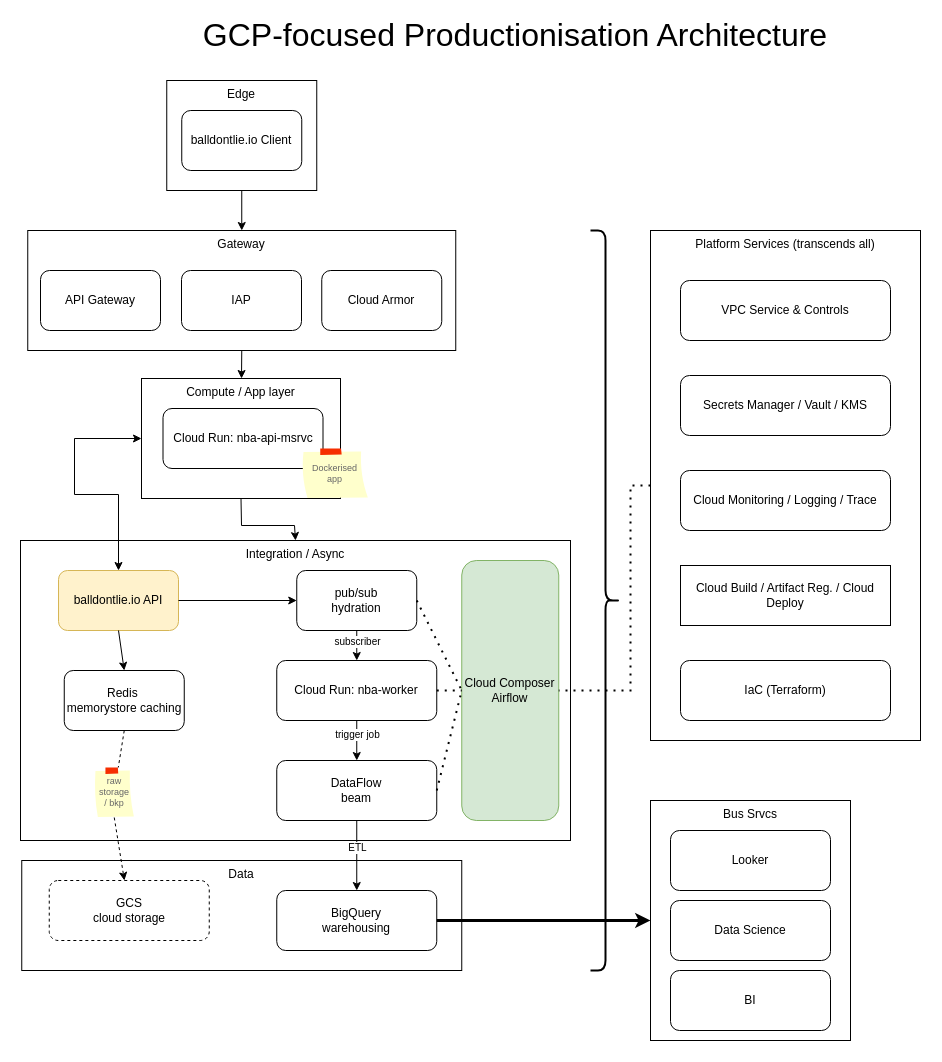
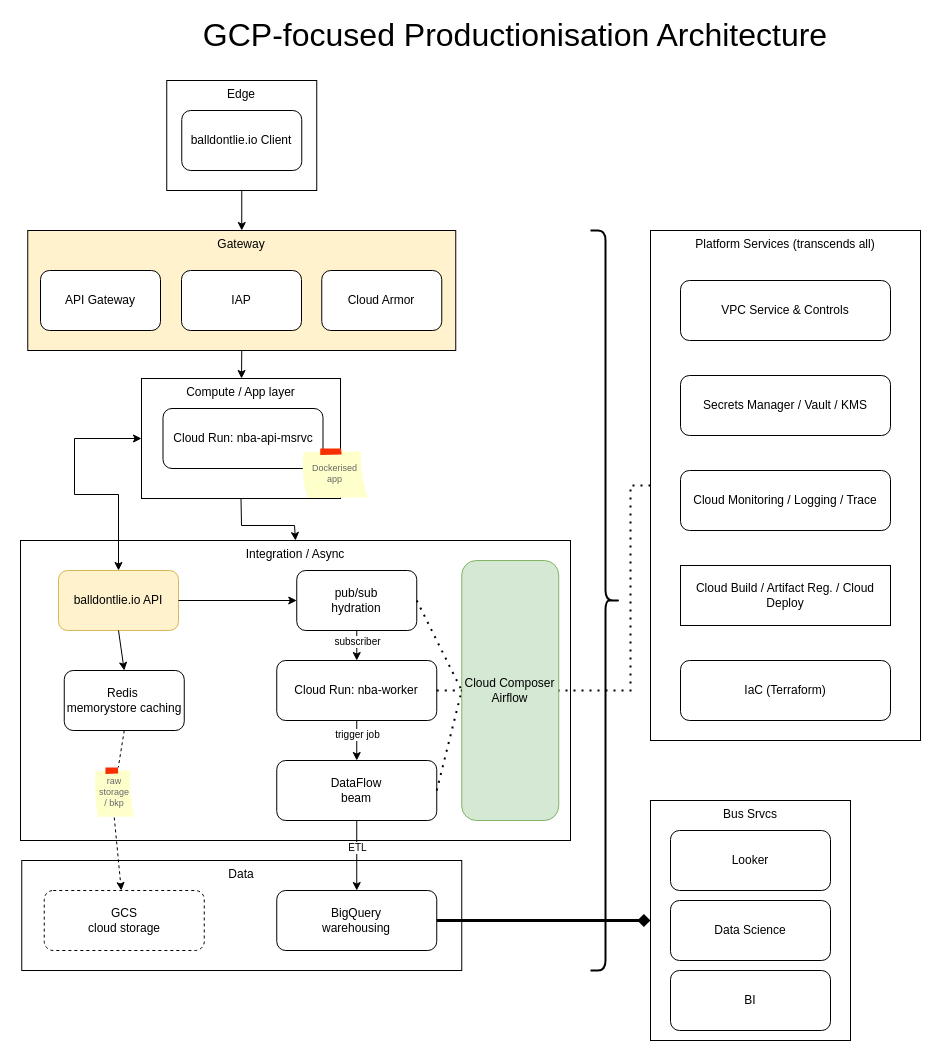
node "Gateway": fillcolor #ffffff -> #fff2cc
node "GCS cloud storage": moved (129, 911) -> (124, 921)
edge "BigQuery warehousing" -> "Bus Srvcs": arrowhead classic -> diamond
